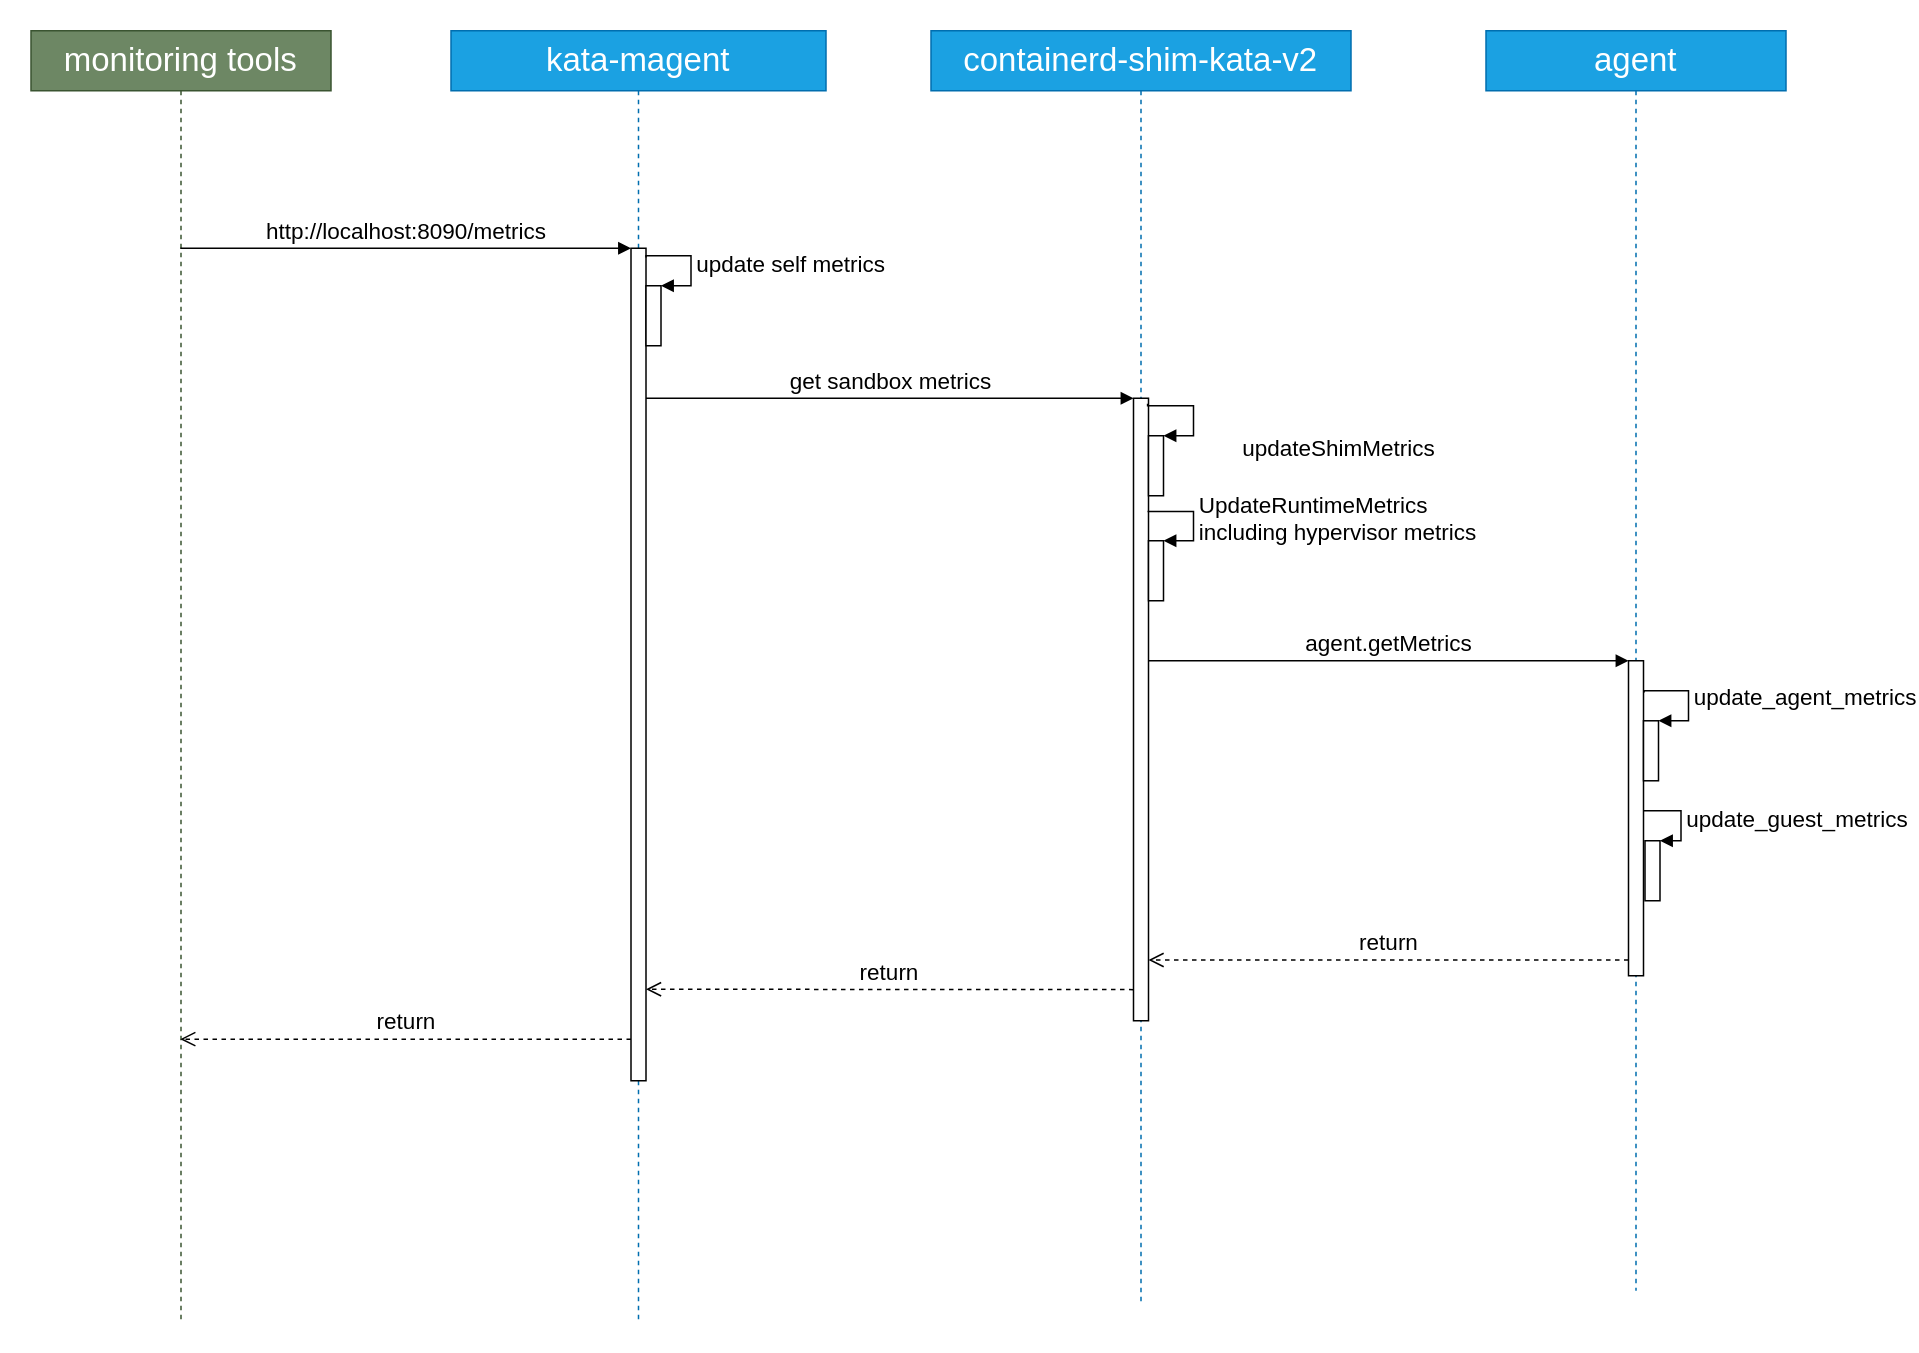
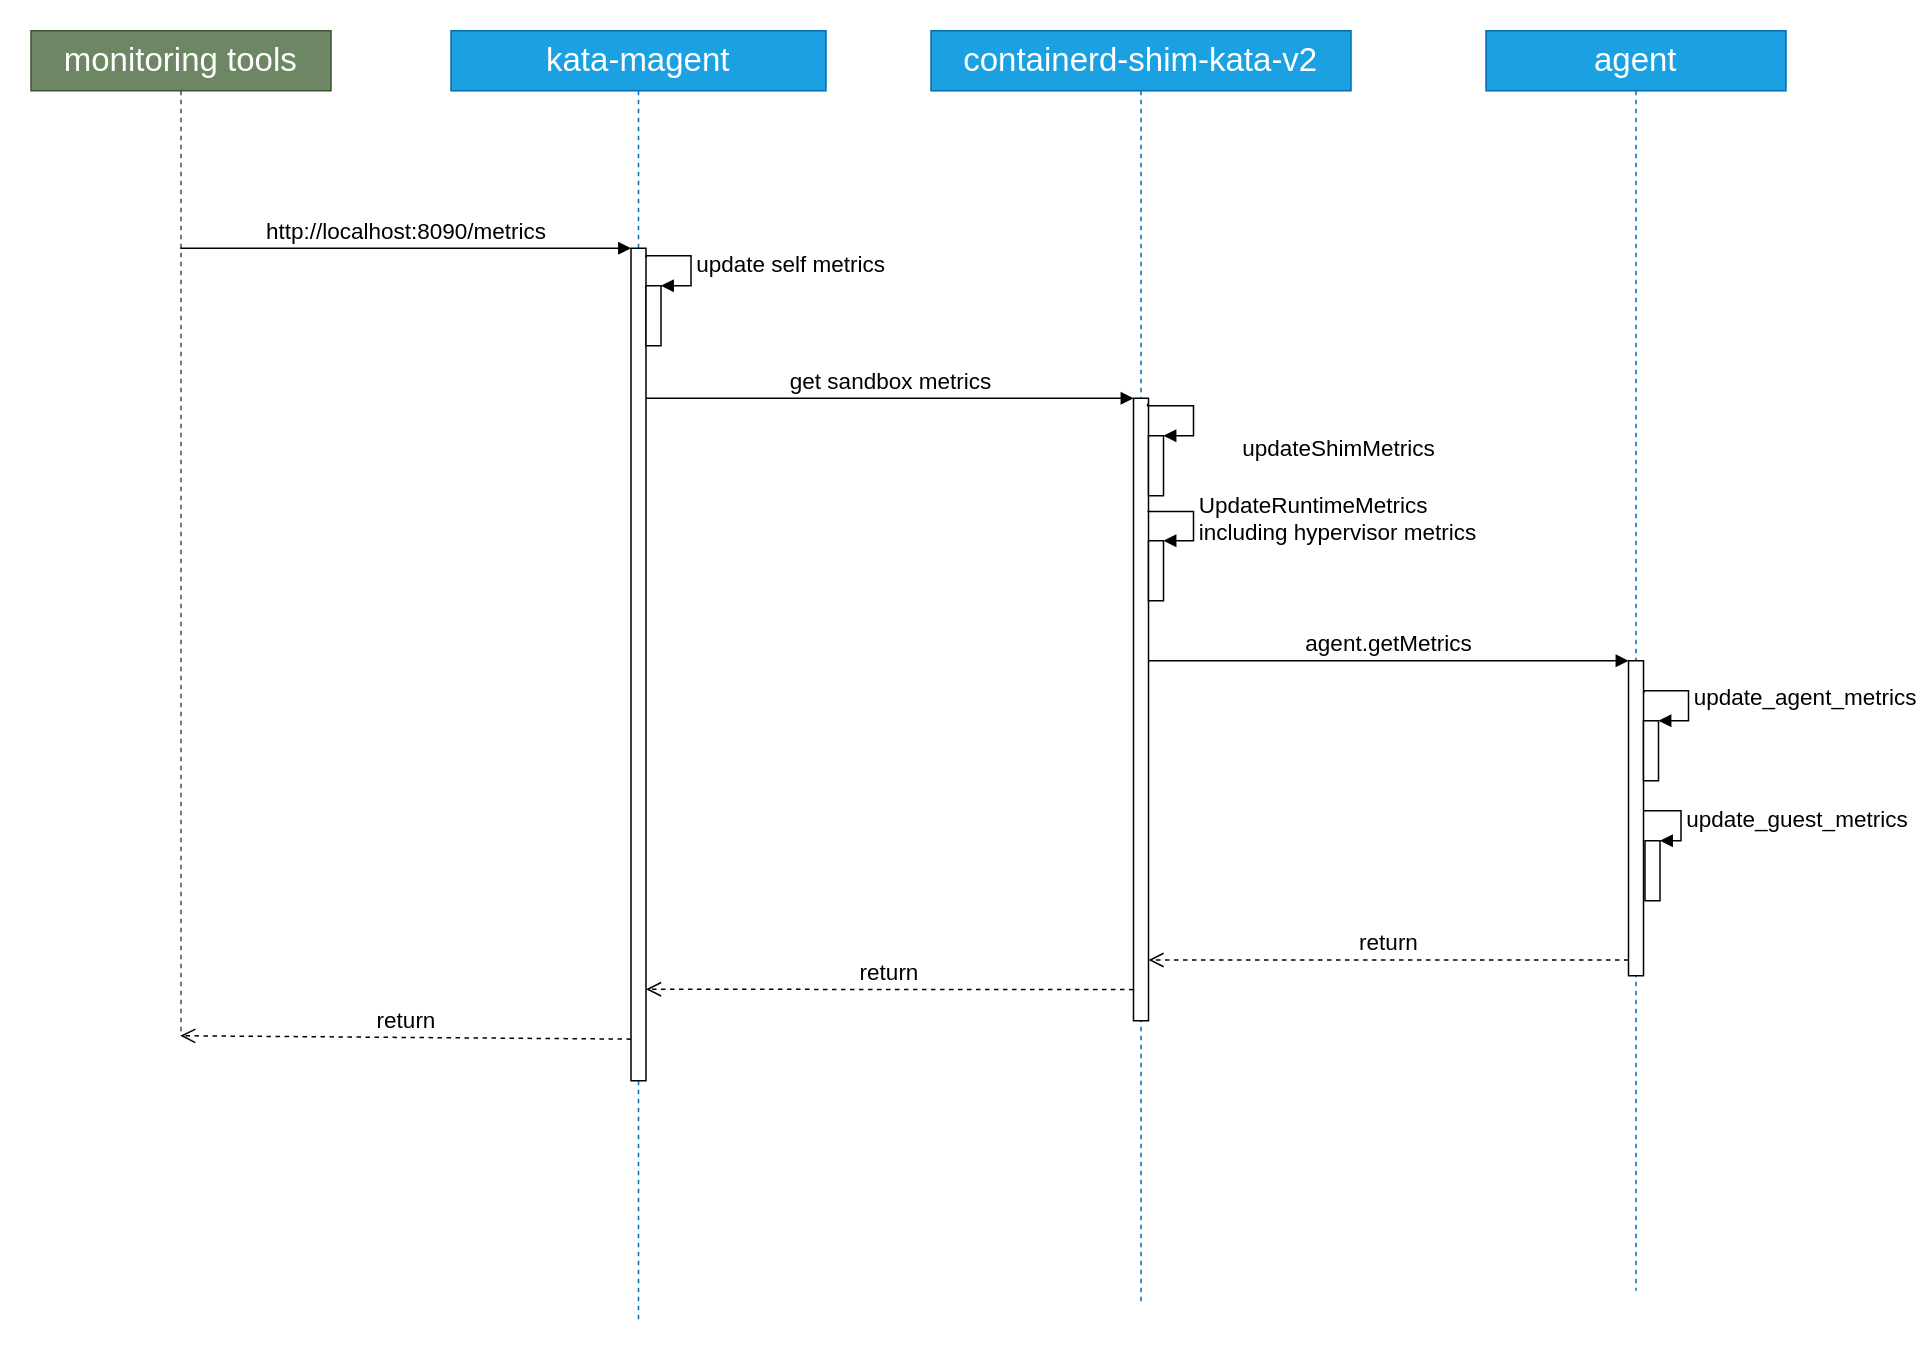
node "monitoring tools": size 300x1290 -> 300x1005
